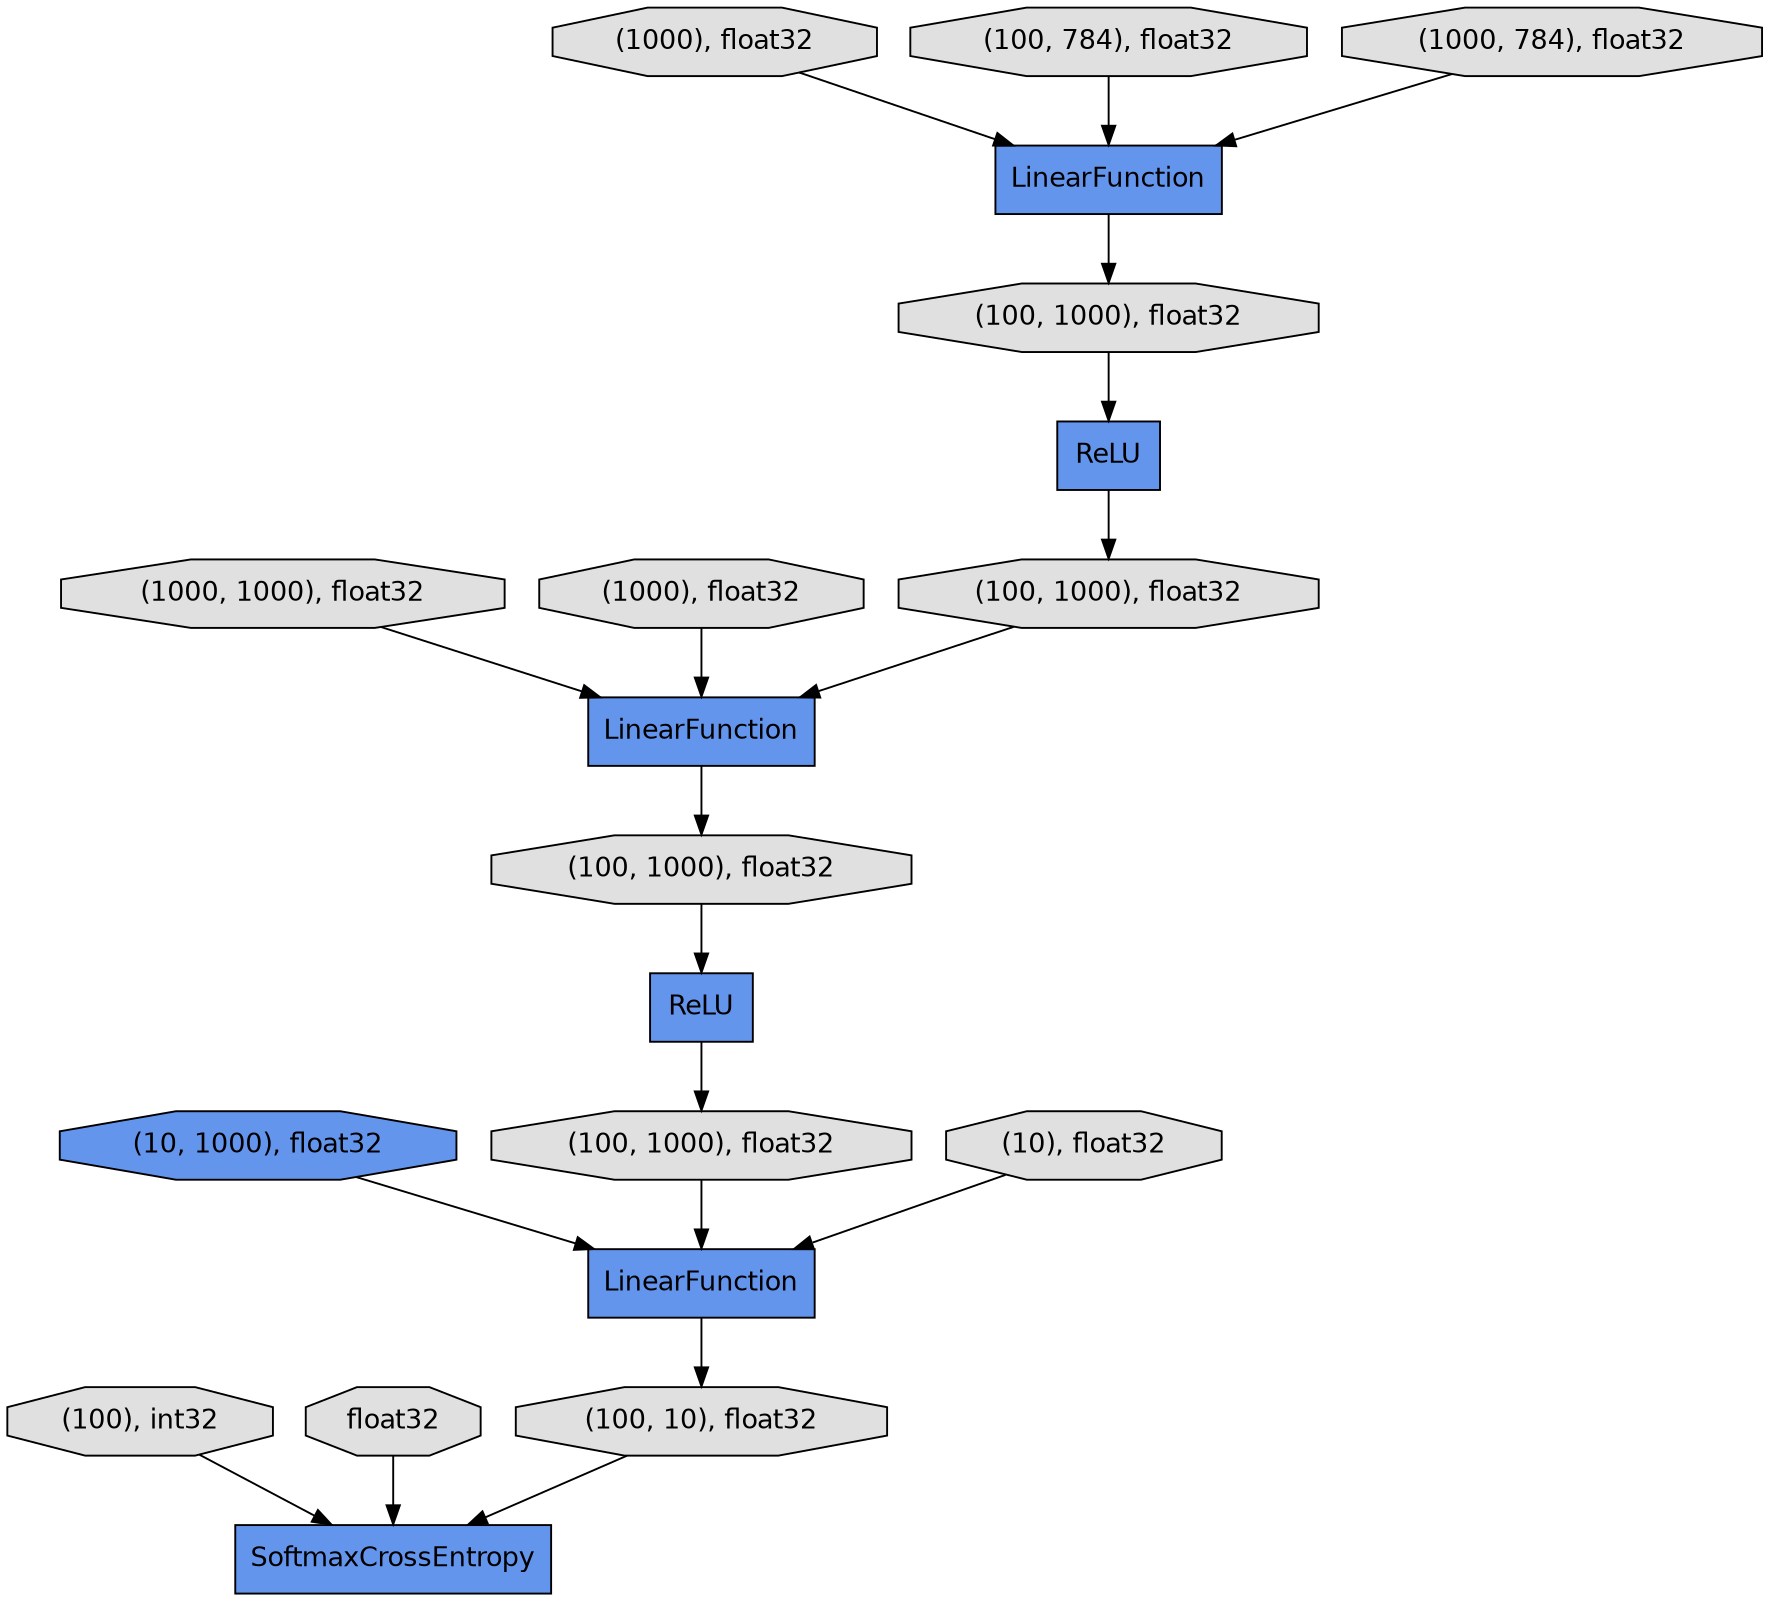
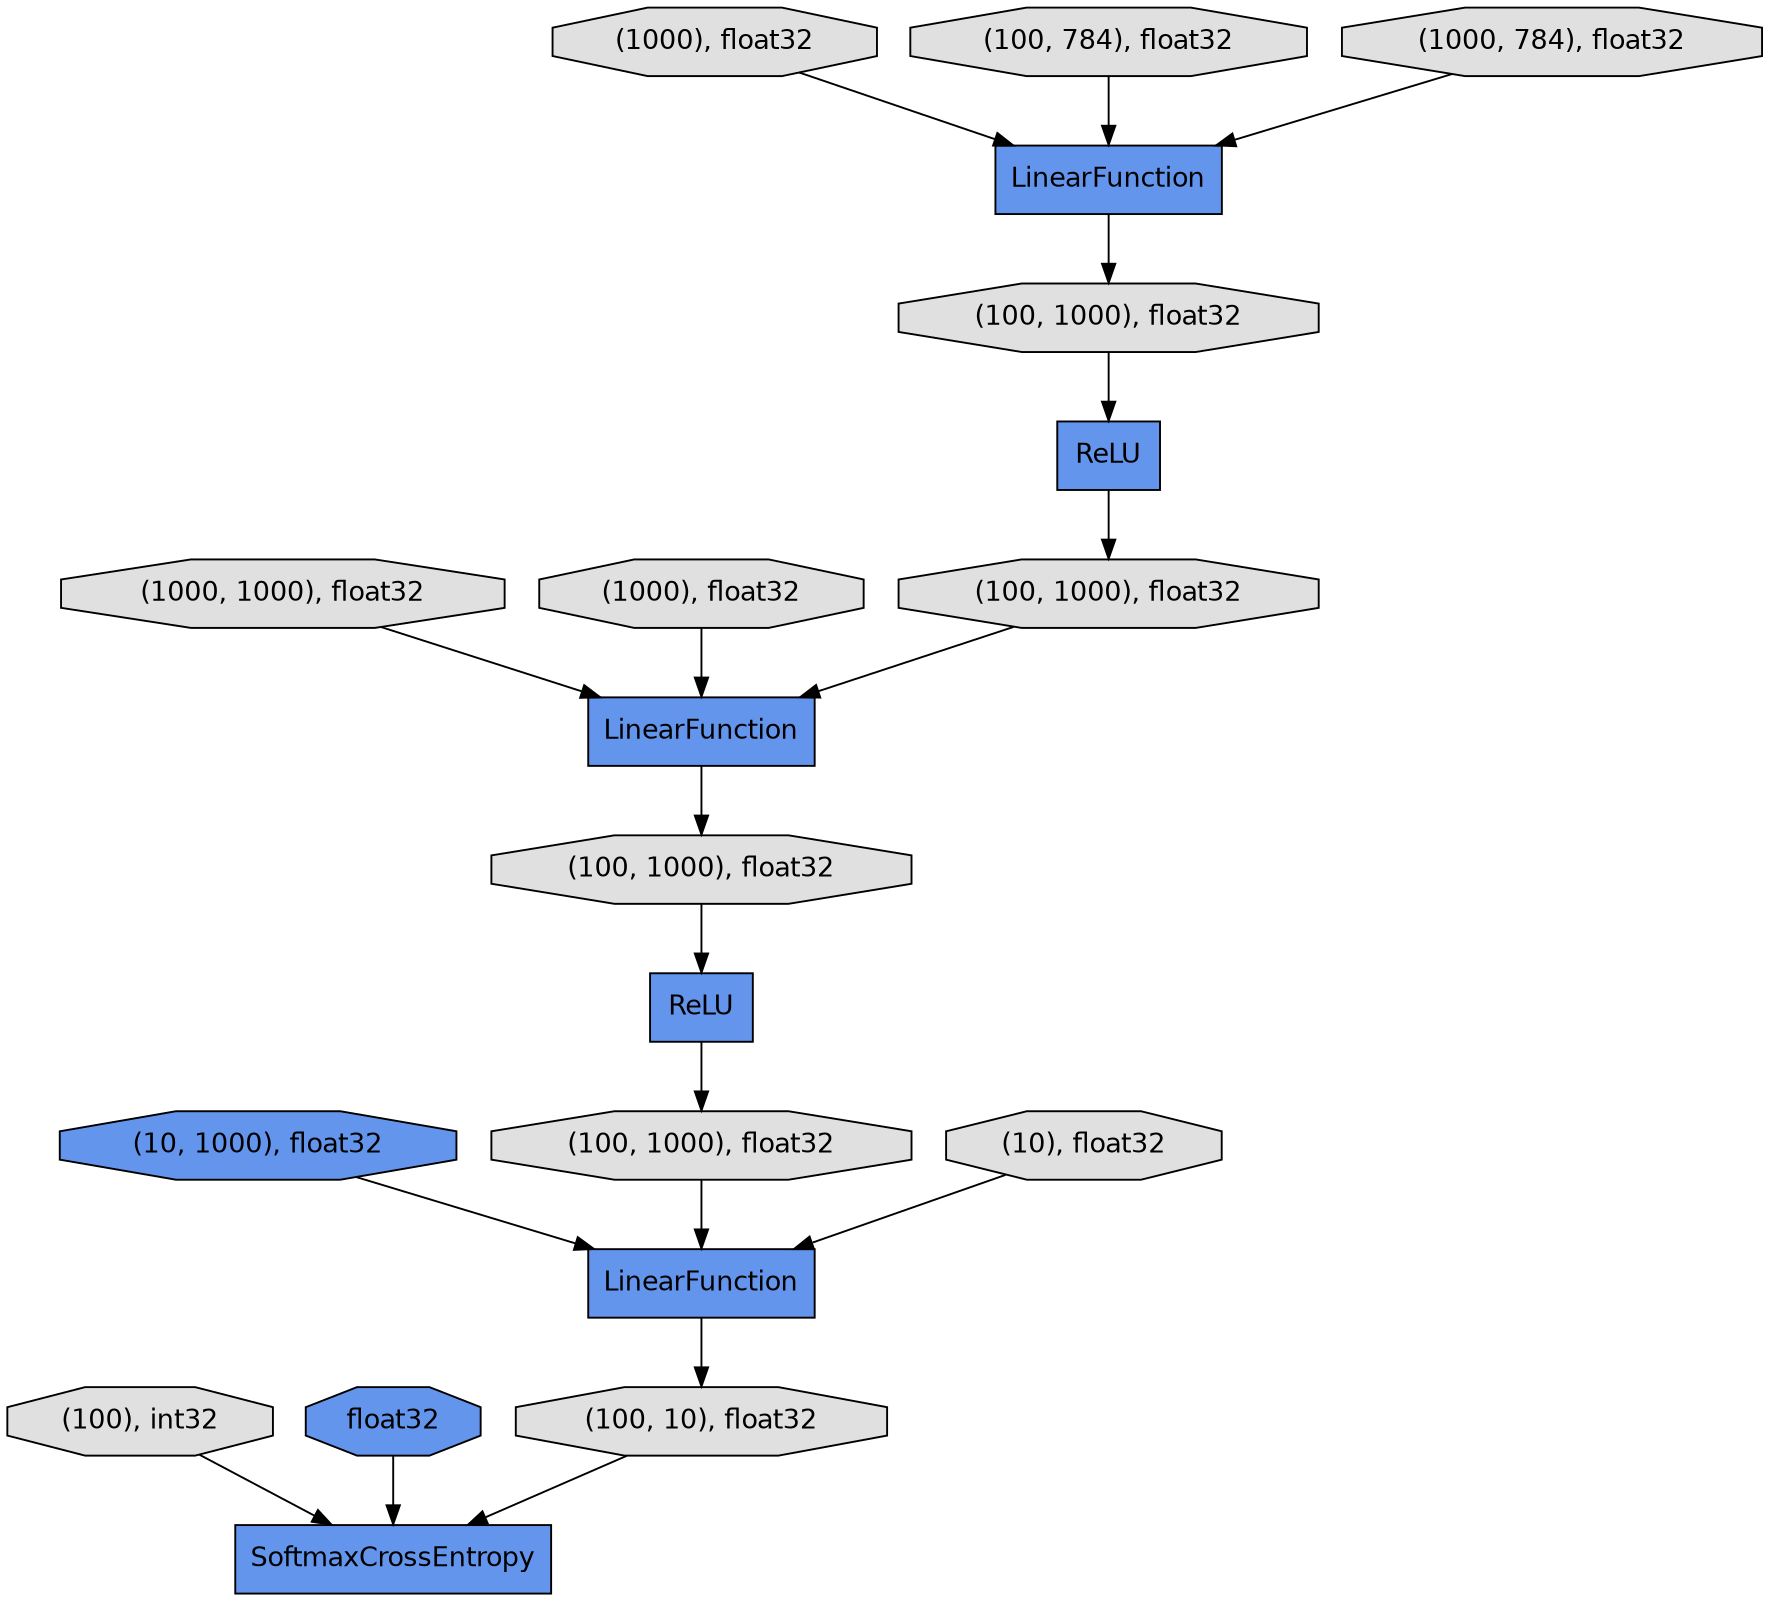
node "float32": fillcolor #e0e0e0 -> #6495ed
